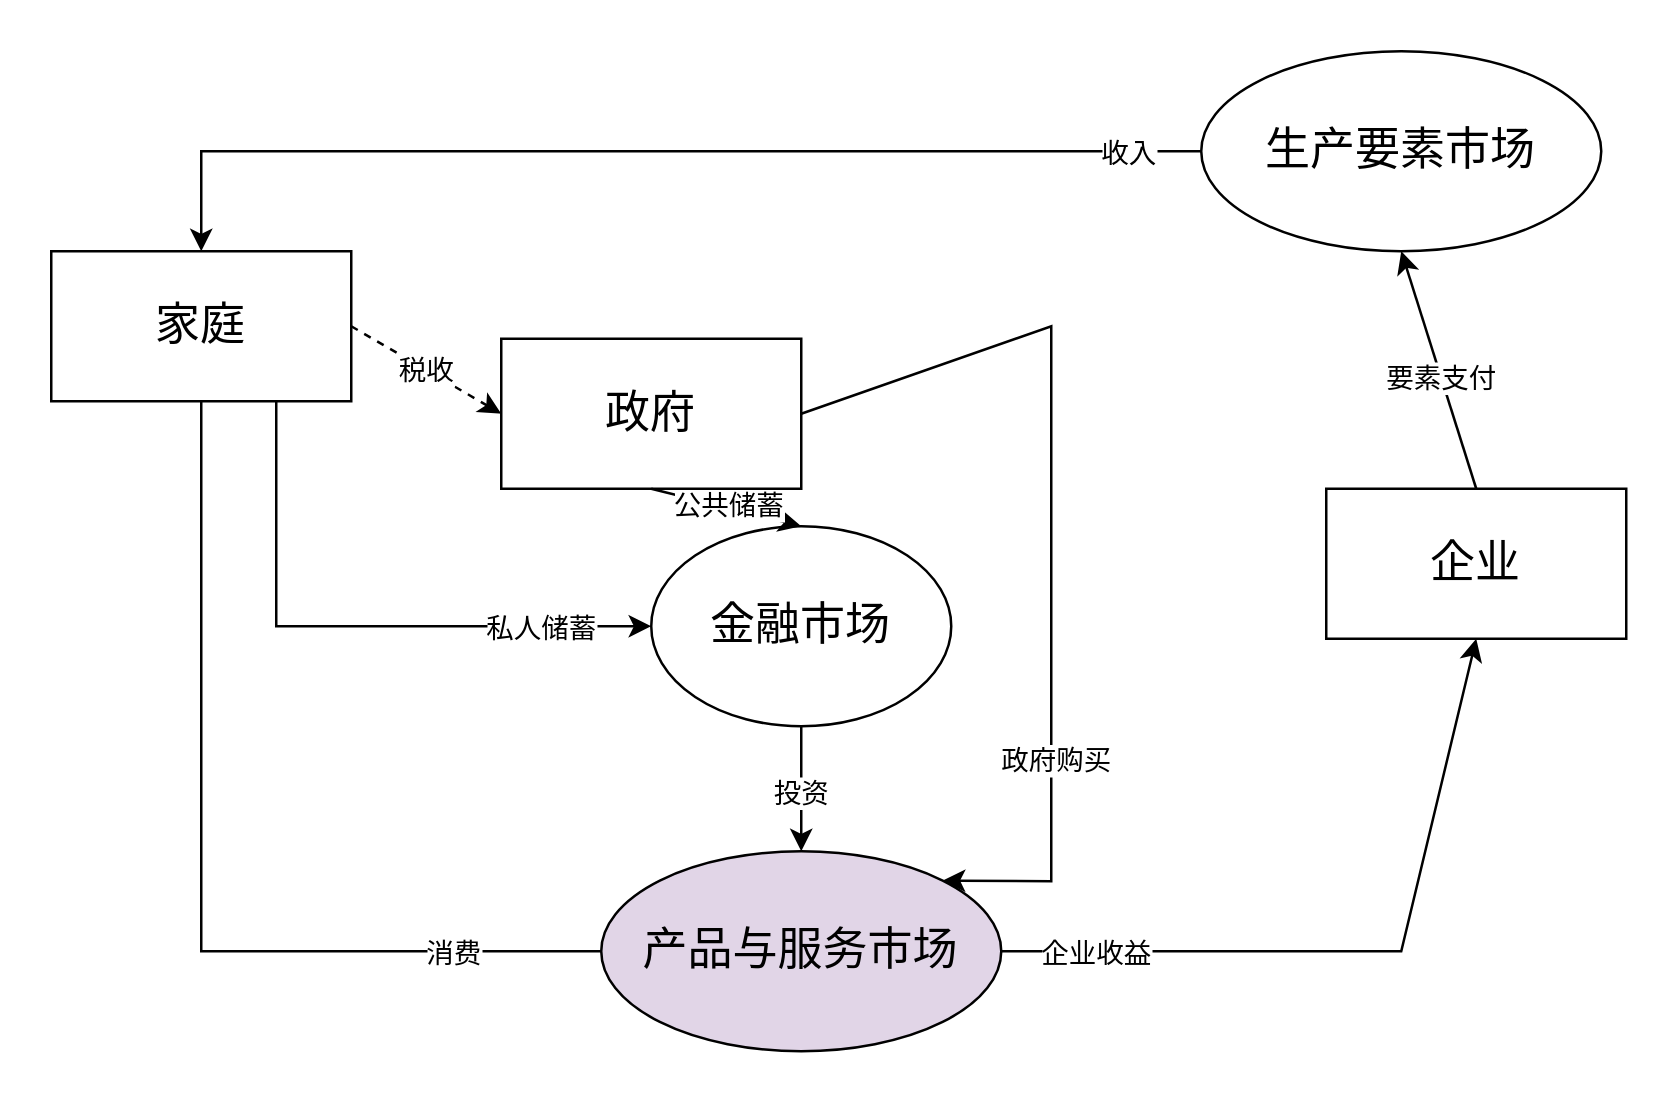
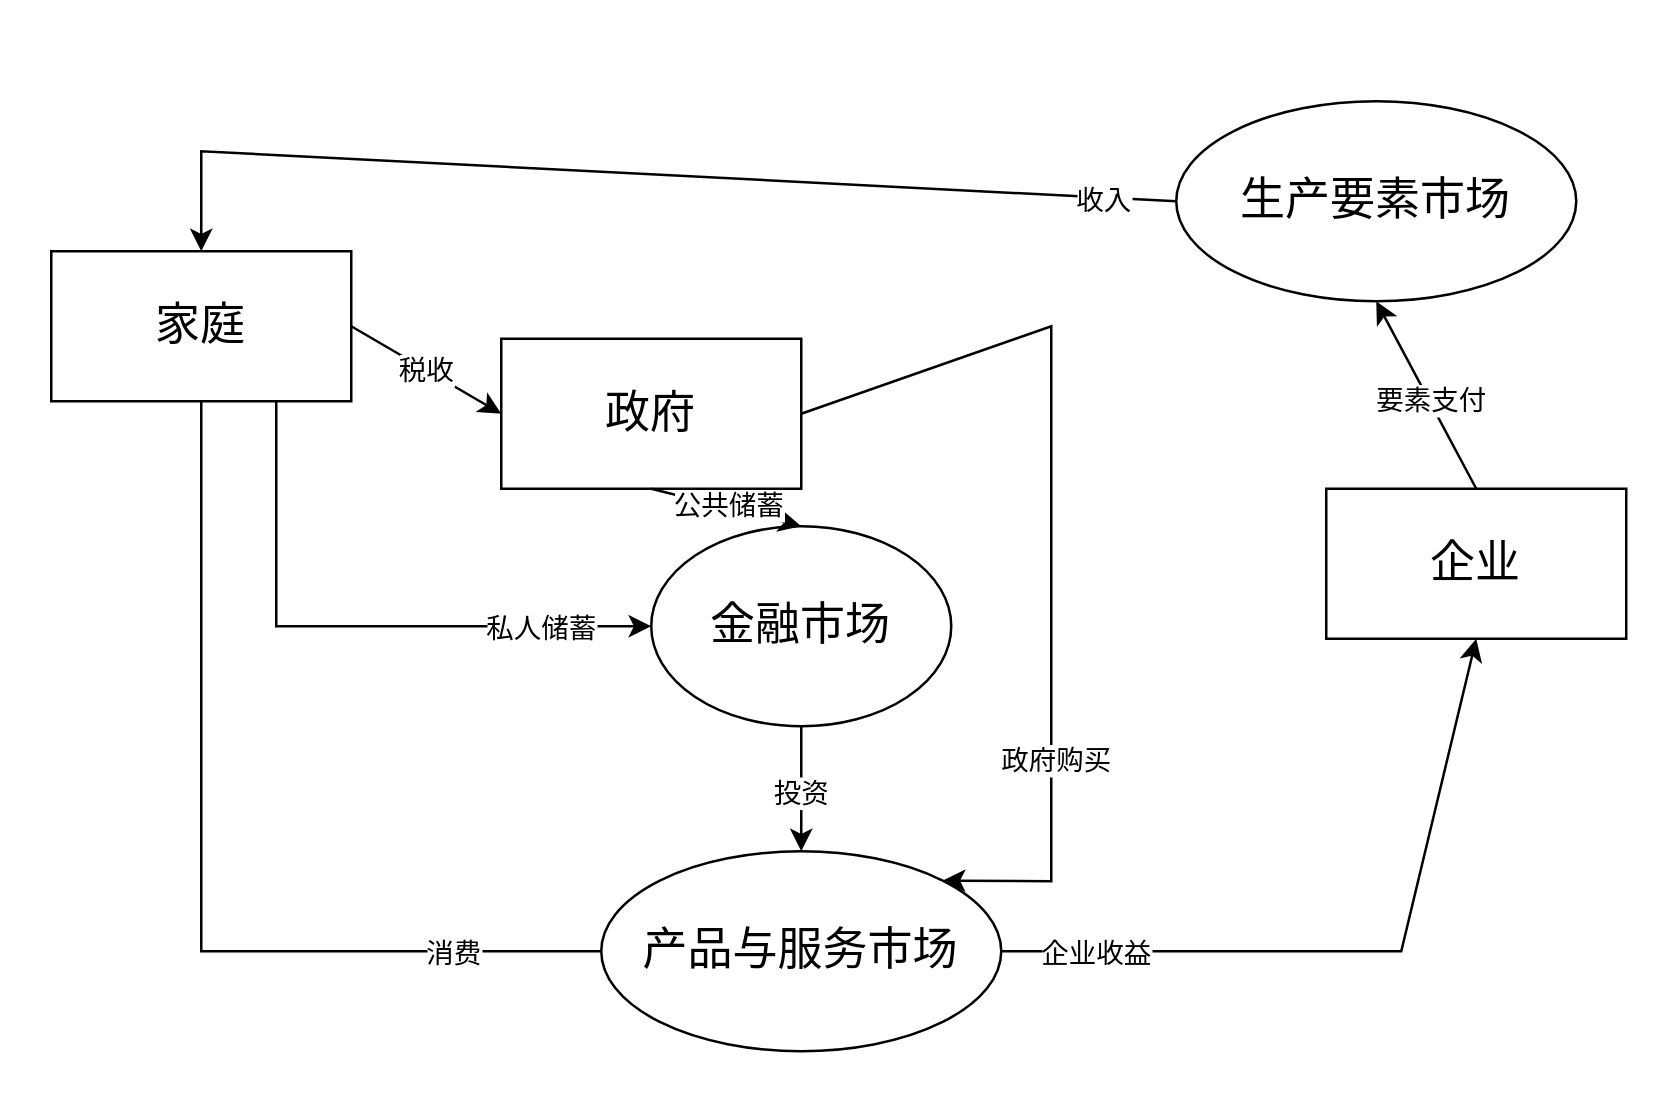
node "生产要素市场": moved (1401, 151) -> (1376, 201)
edge "家庭" -> "政府": style dashed -> solid
node "产品与服务市场": fillcolor #e1d5e7 -> #ffffff
